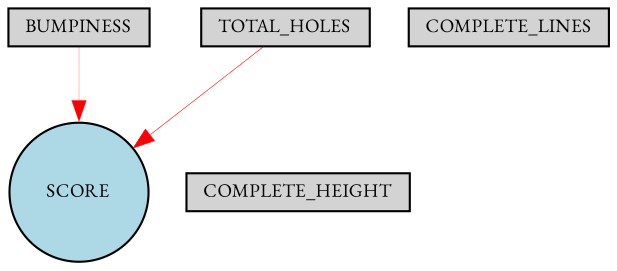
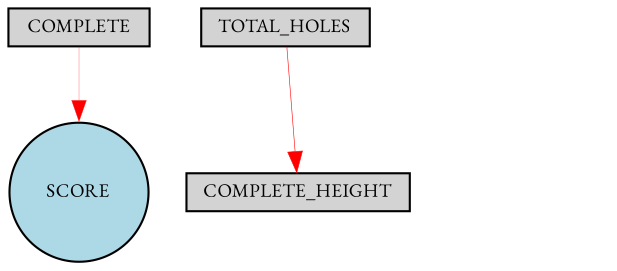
node "BUMPINESS": label "BUMPINESS" -> "COMPLETE"
node "COMPLETE_LINES": removed
edge "TOTAL_HOLES" -> "SCORE": now "TOTAL_HOLES" -> "COMPLETE_HEIGHT"
